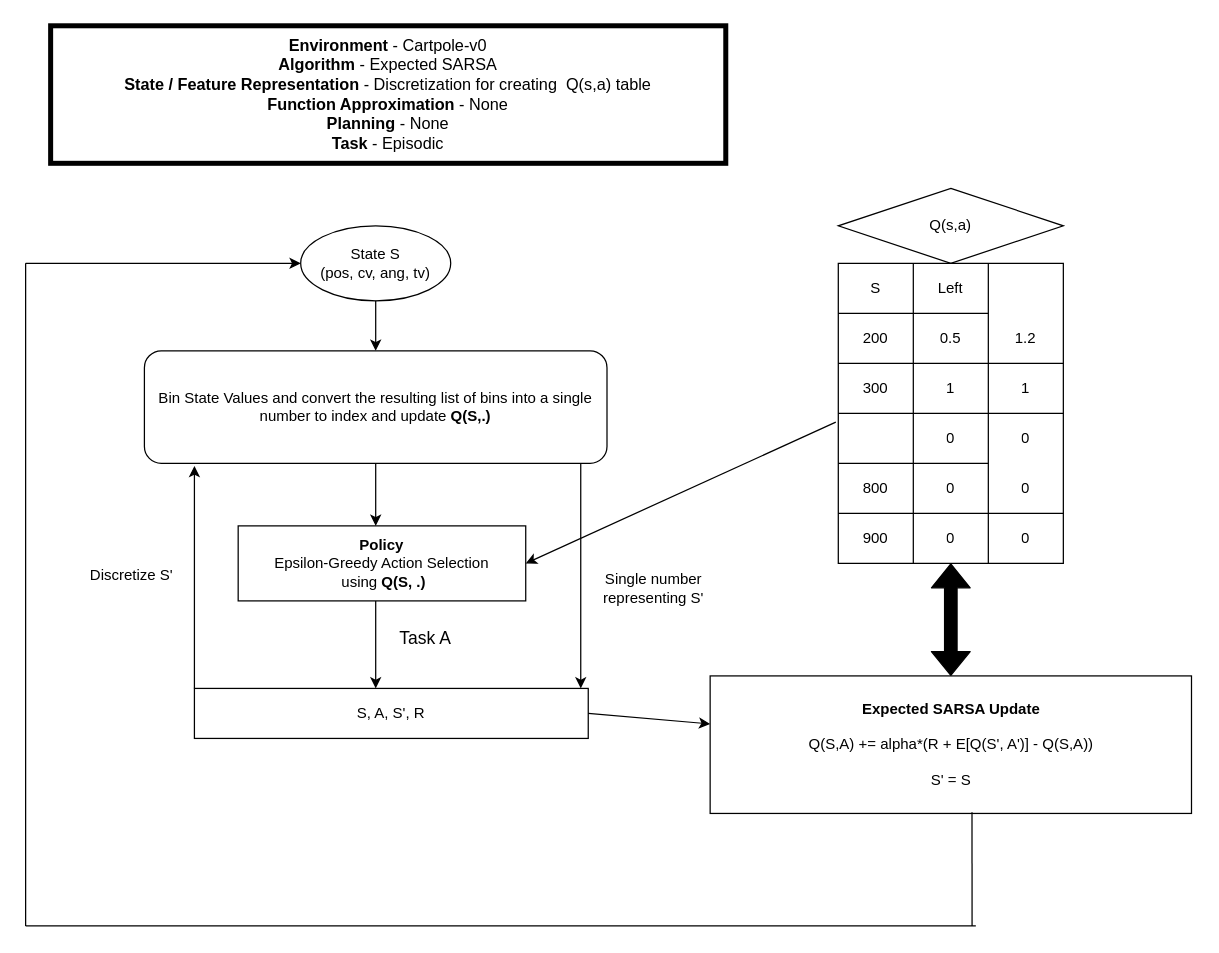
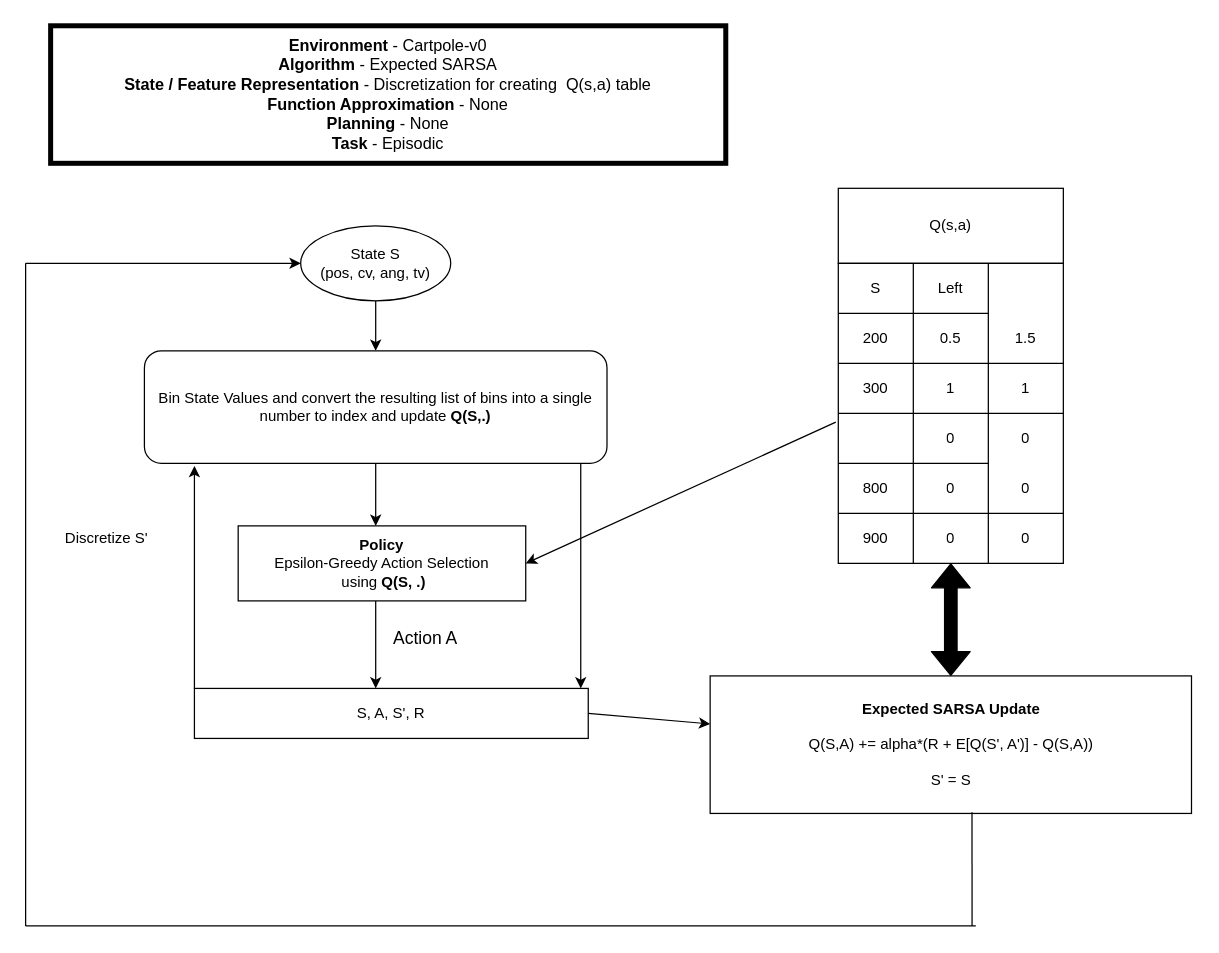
node "Q(s,a)": shape diamond -> rectangle
node "1.2": label "1.2" -> "1.5"
node "Discretize S'": moved (132, 576) -> (107, 538)
node "Single number representing S'": removed
node "Task A": label "Task A" -> "Action A"
